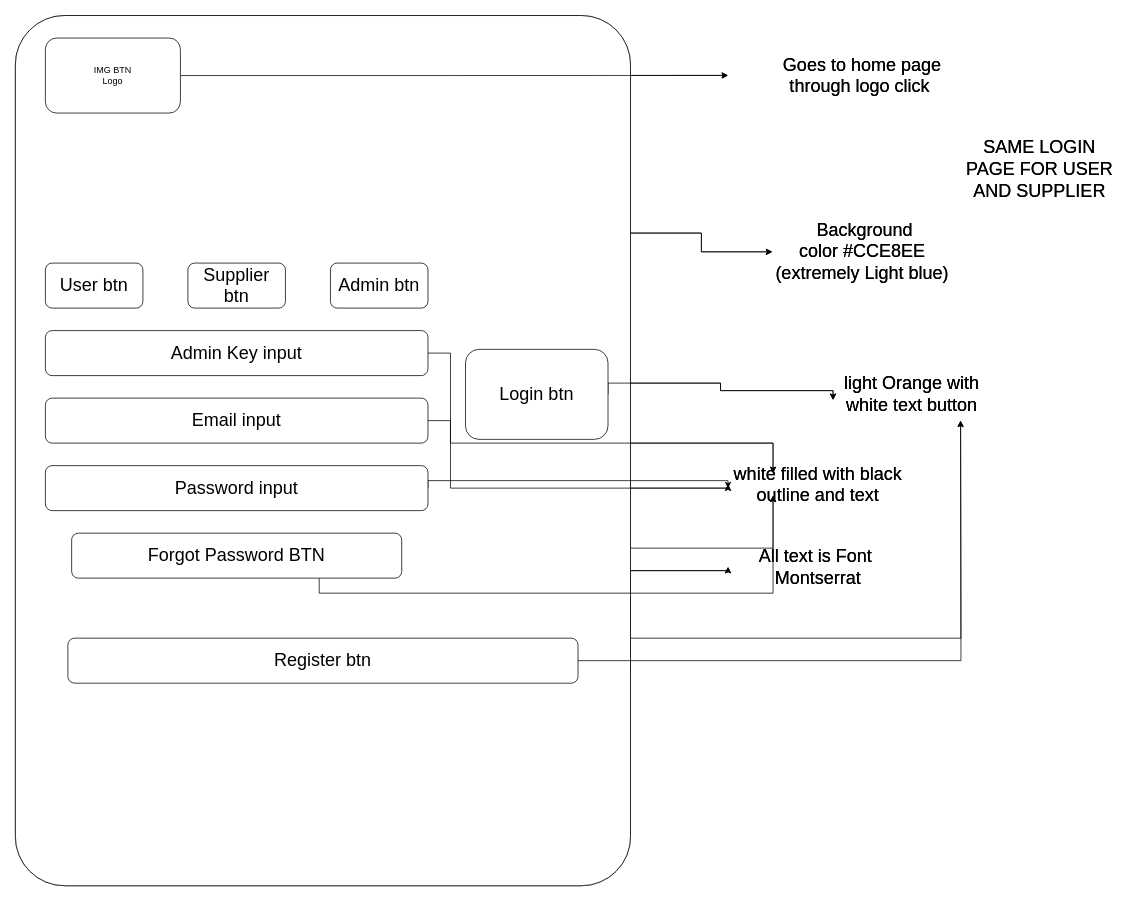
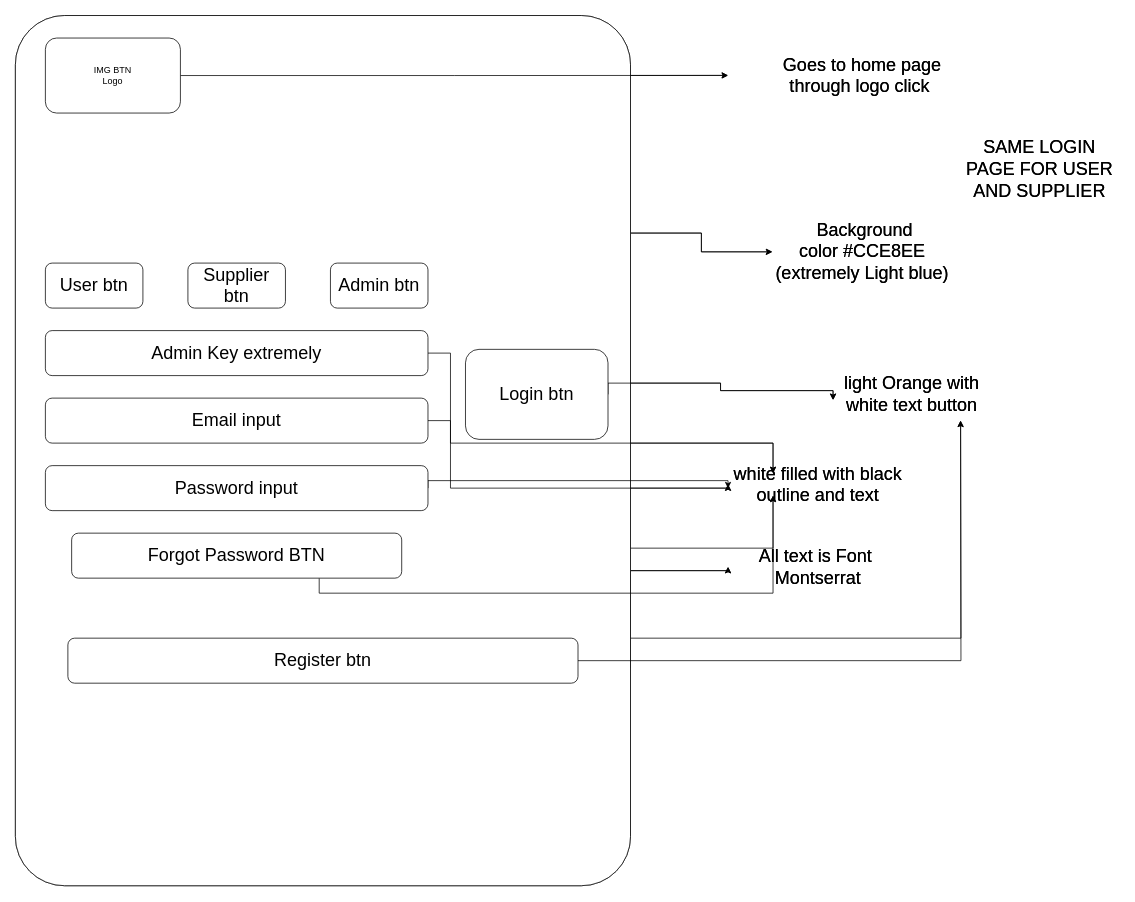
node "Admin Key input": label "Admin Key input" -> "Admin Key extremely"
